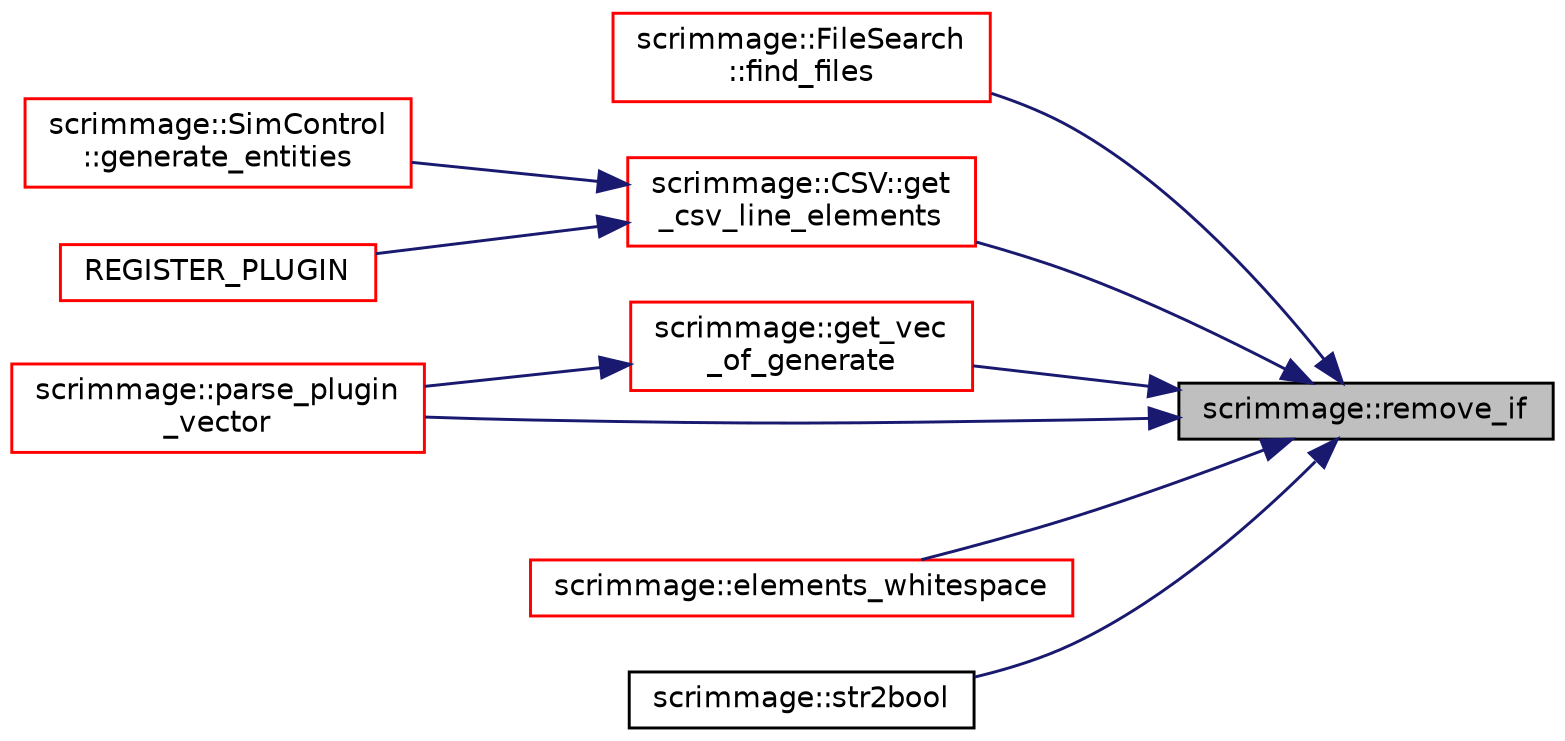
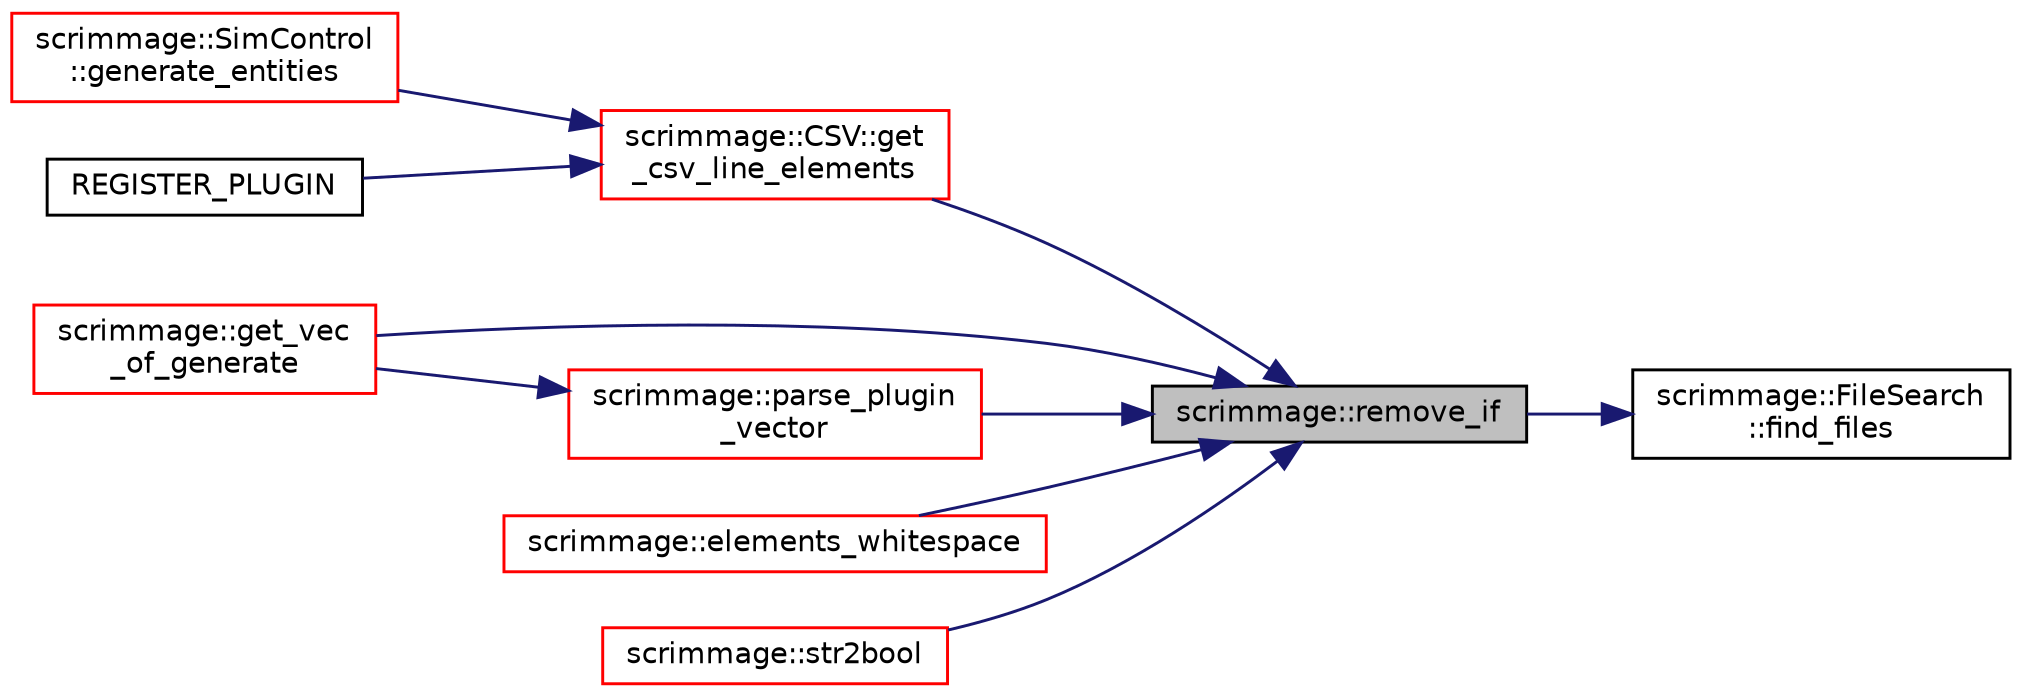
node "scrimmage::FileSearch ::find_files": color red -> black
edge "scrimmage::FileSearch ::find_files" -> "scrimmage::remove_if": reversed
node "REGISTER_PLUGIN": color red -> black
edge "scrimmage::parse_plugin _vector" -> "scrimmage::get_vec _of_generate": reversed
node "scrimmage::str2bool": color black -> red
